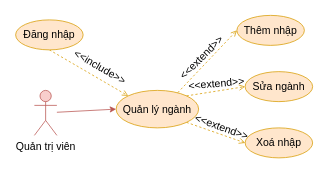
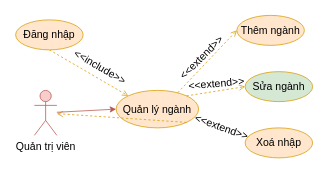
node "Thêm nhập": label "Thêm nhập" -> "Thêm ngành"
node "Sửa ngành": fillcolor #ffe6cc -> #d5e8d4
edge "Quản lý ngành" -> "Xoá nhập": now "Quản lý ngành" -> "Quản trị viên"
